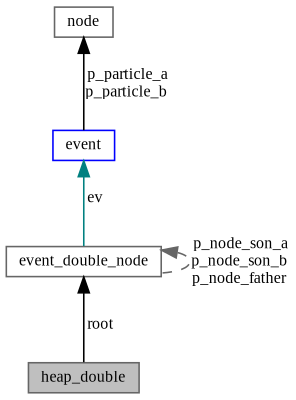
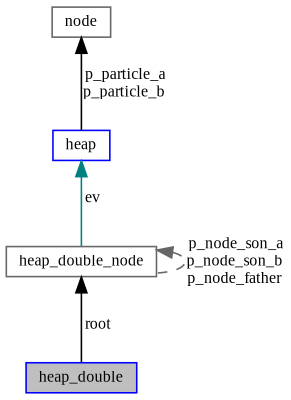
node "event": label "event" -> "heap"
node "event_double_node": label "event_double_node" -> "heap_double_node"
node "heap_double": color gray40 -> blue
